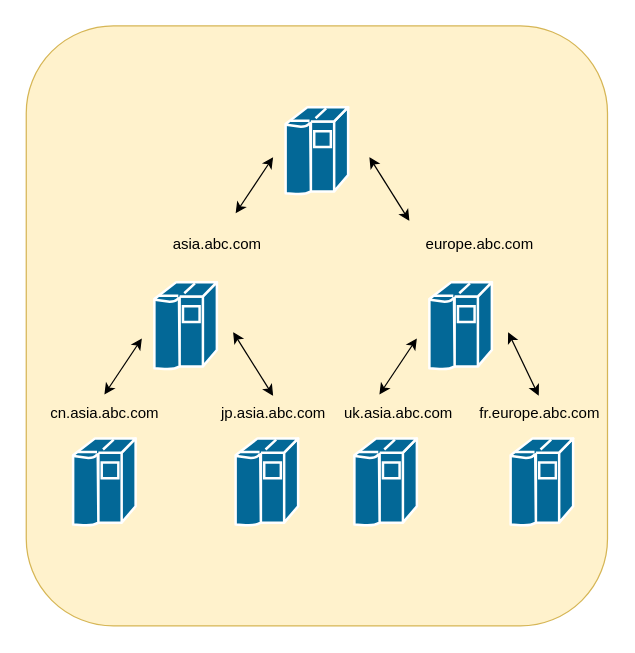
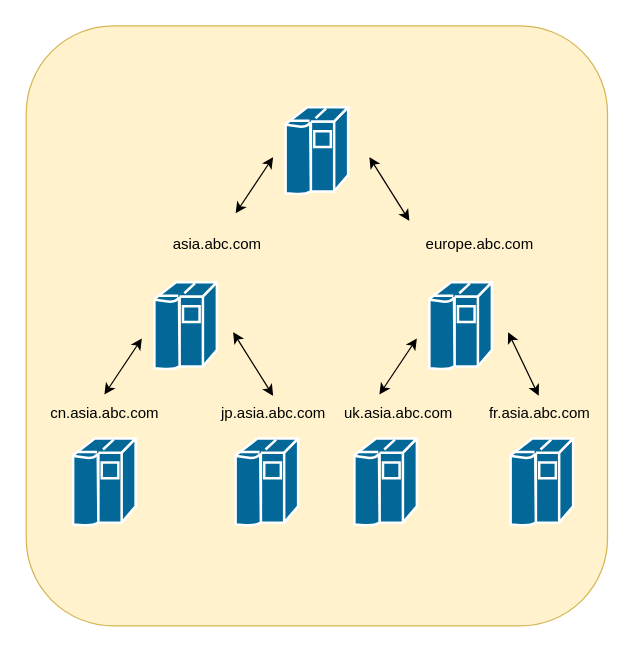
node "fr.europe.abc.com": label "fr.europe.abc.com" -> "fr.asia.abc.com"
